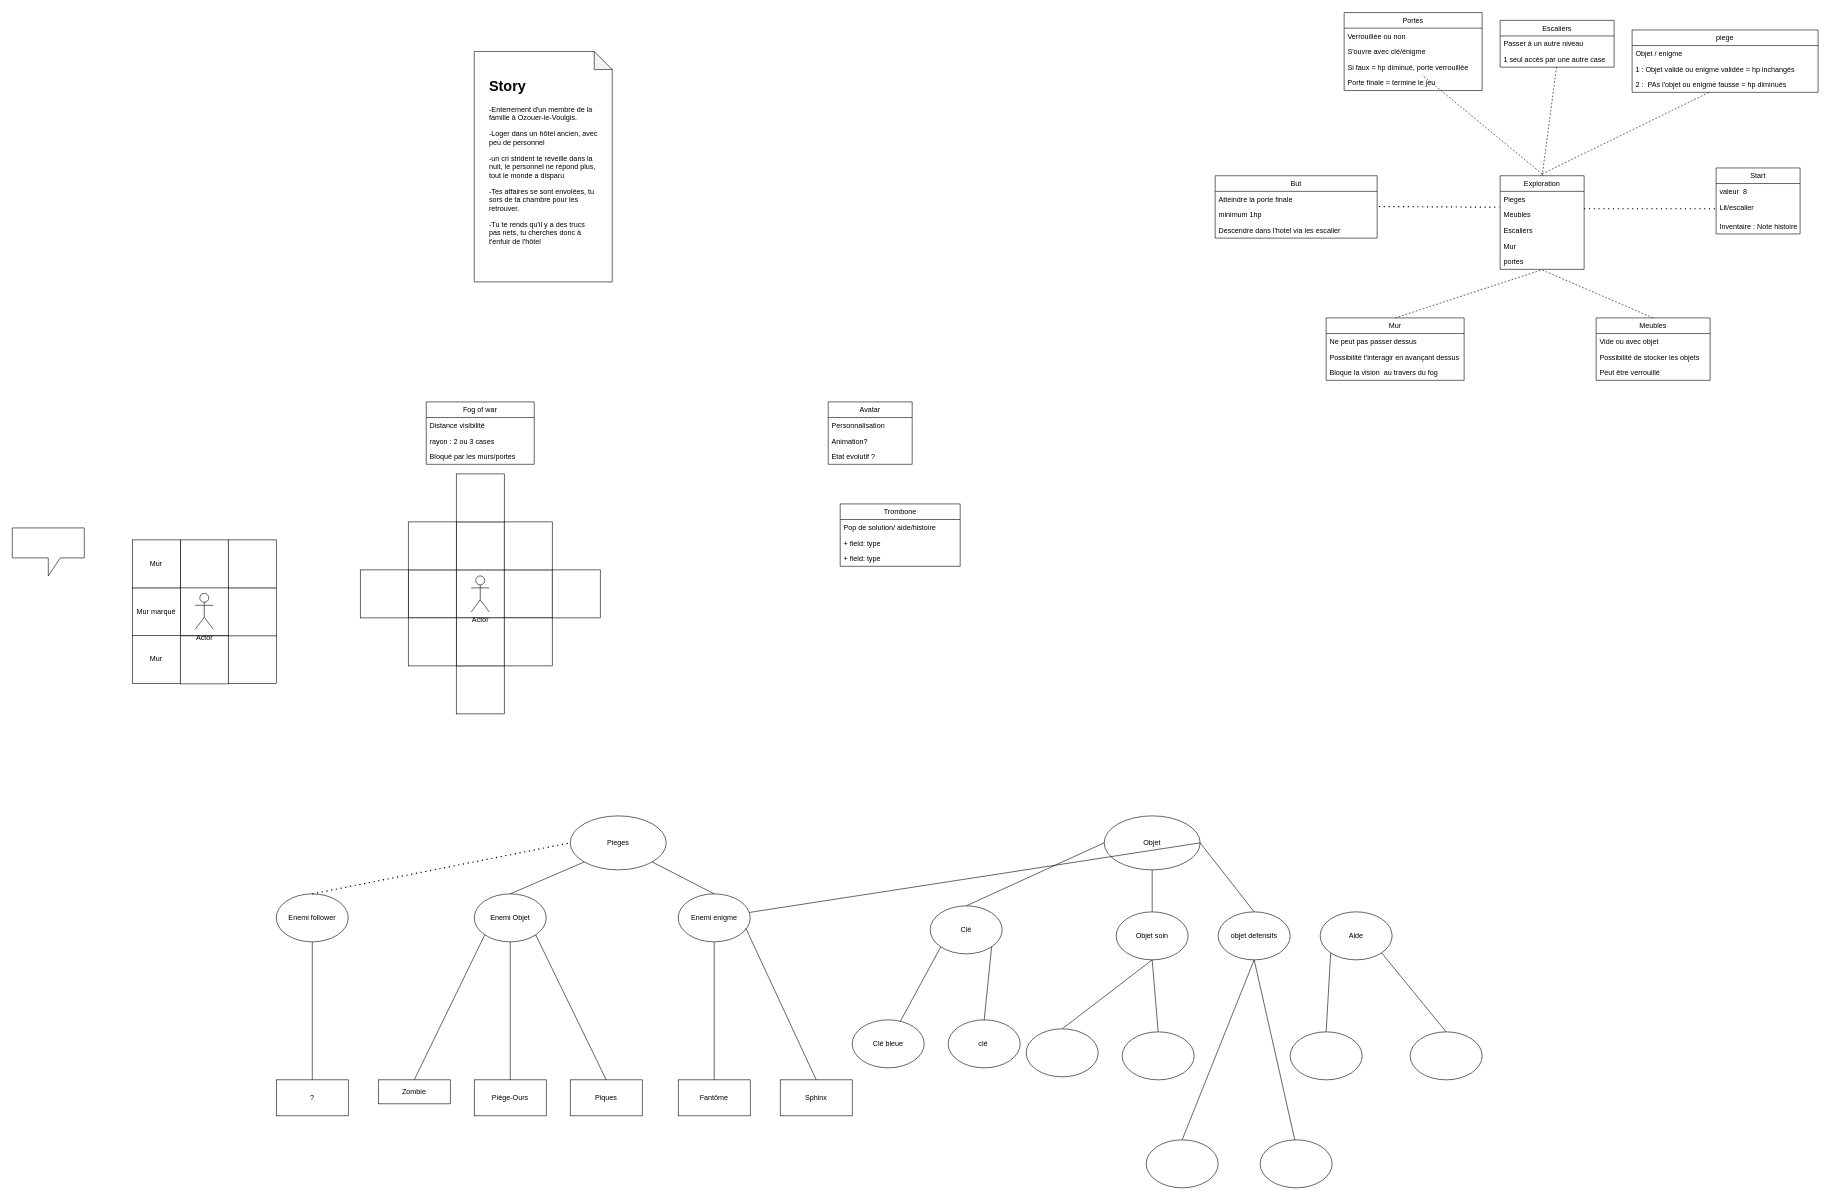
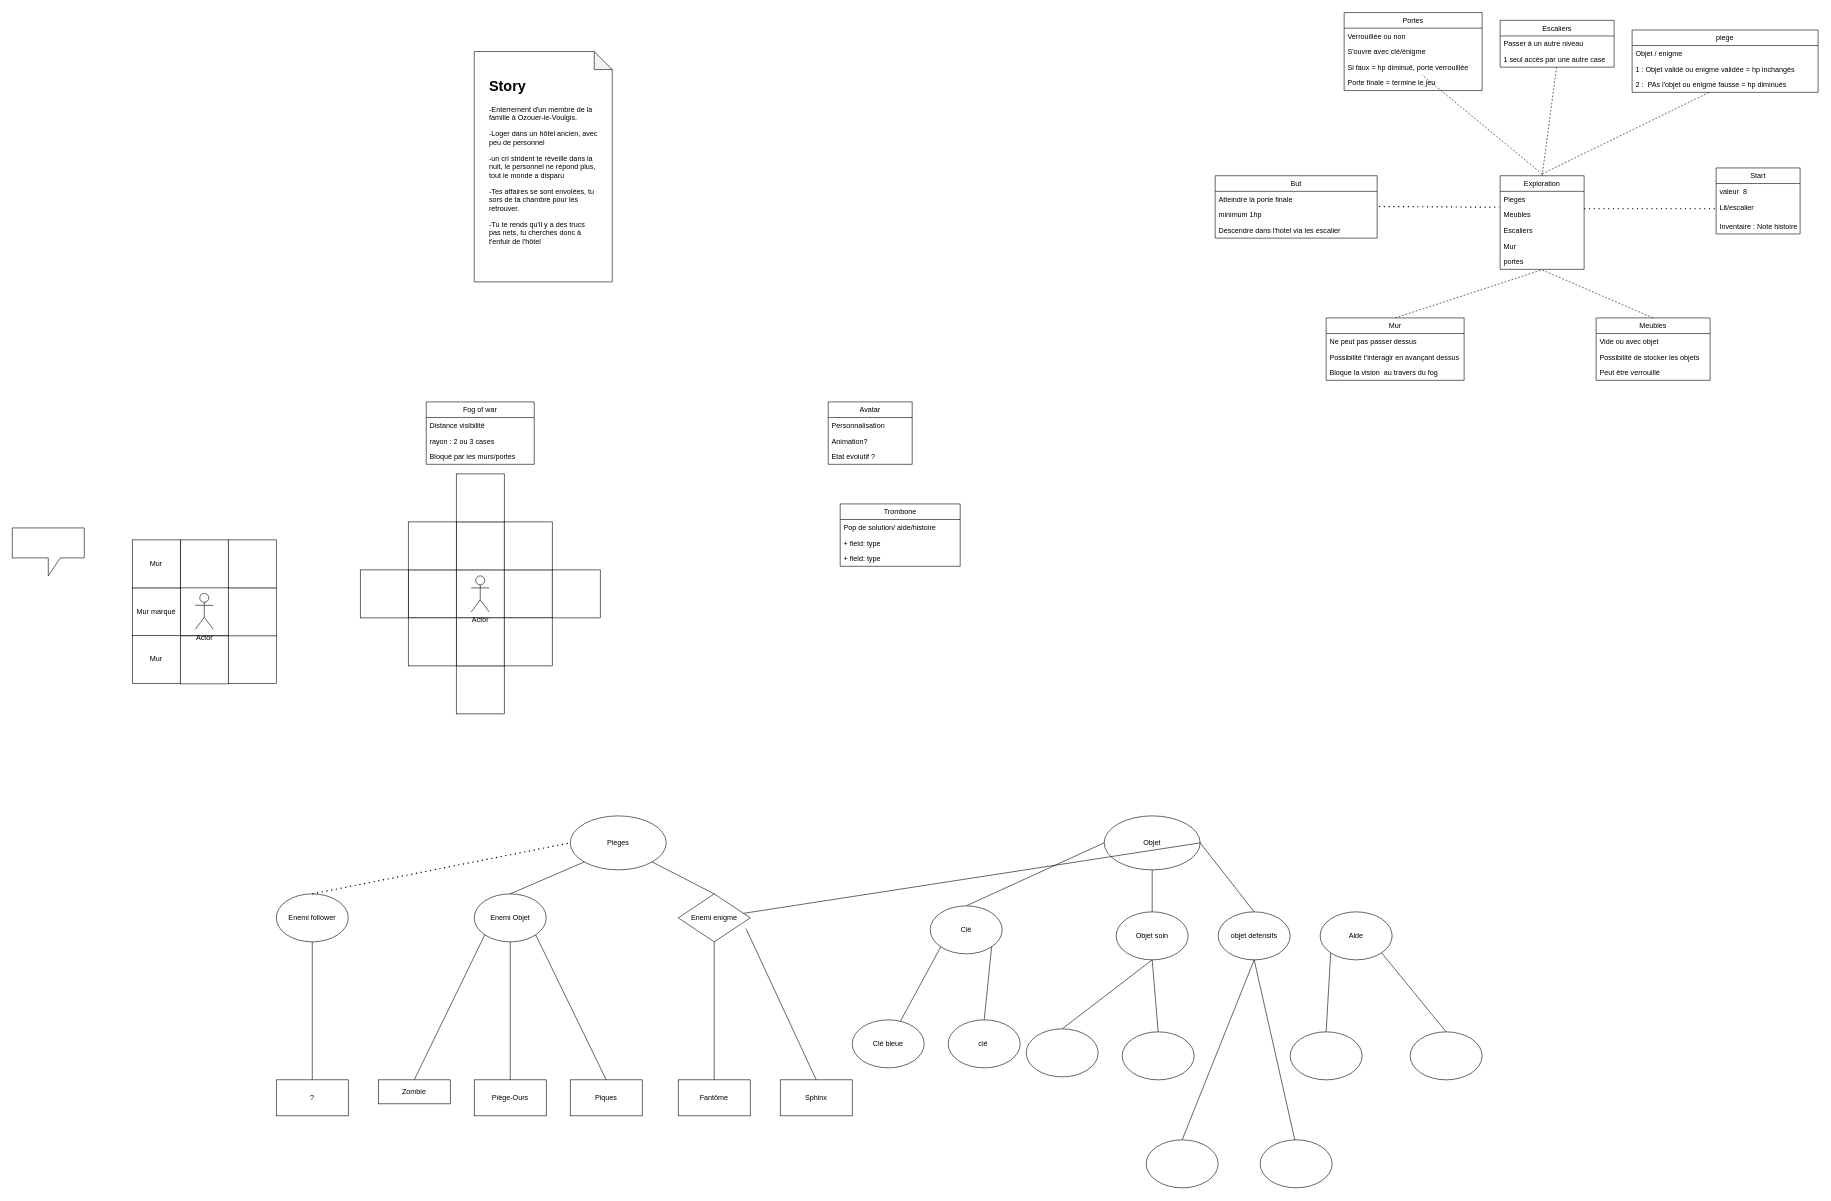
node "Enemi enigme": shape ellipse -> diamond
